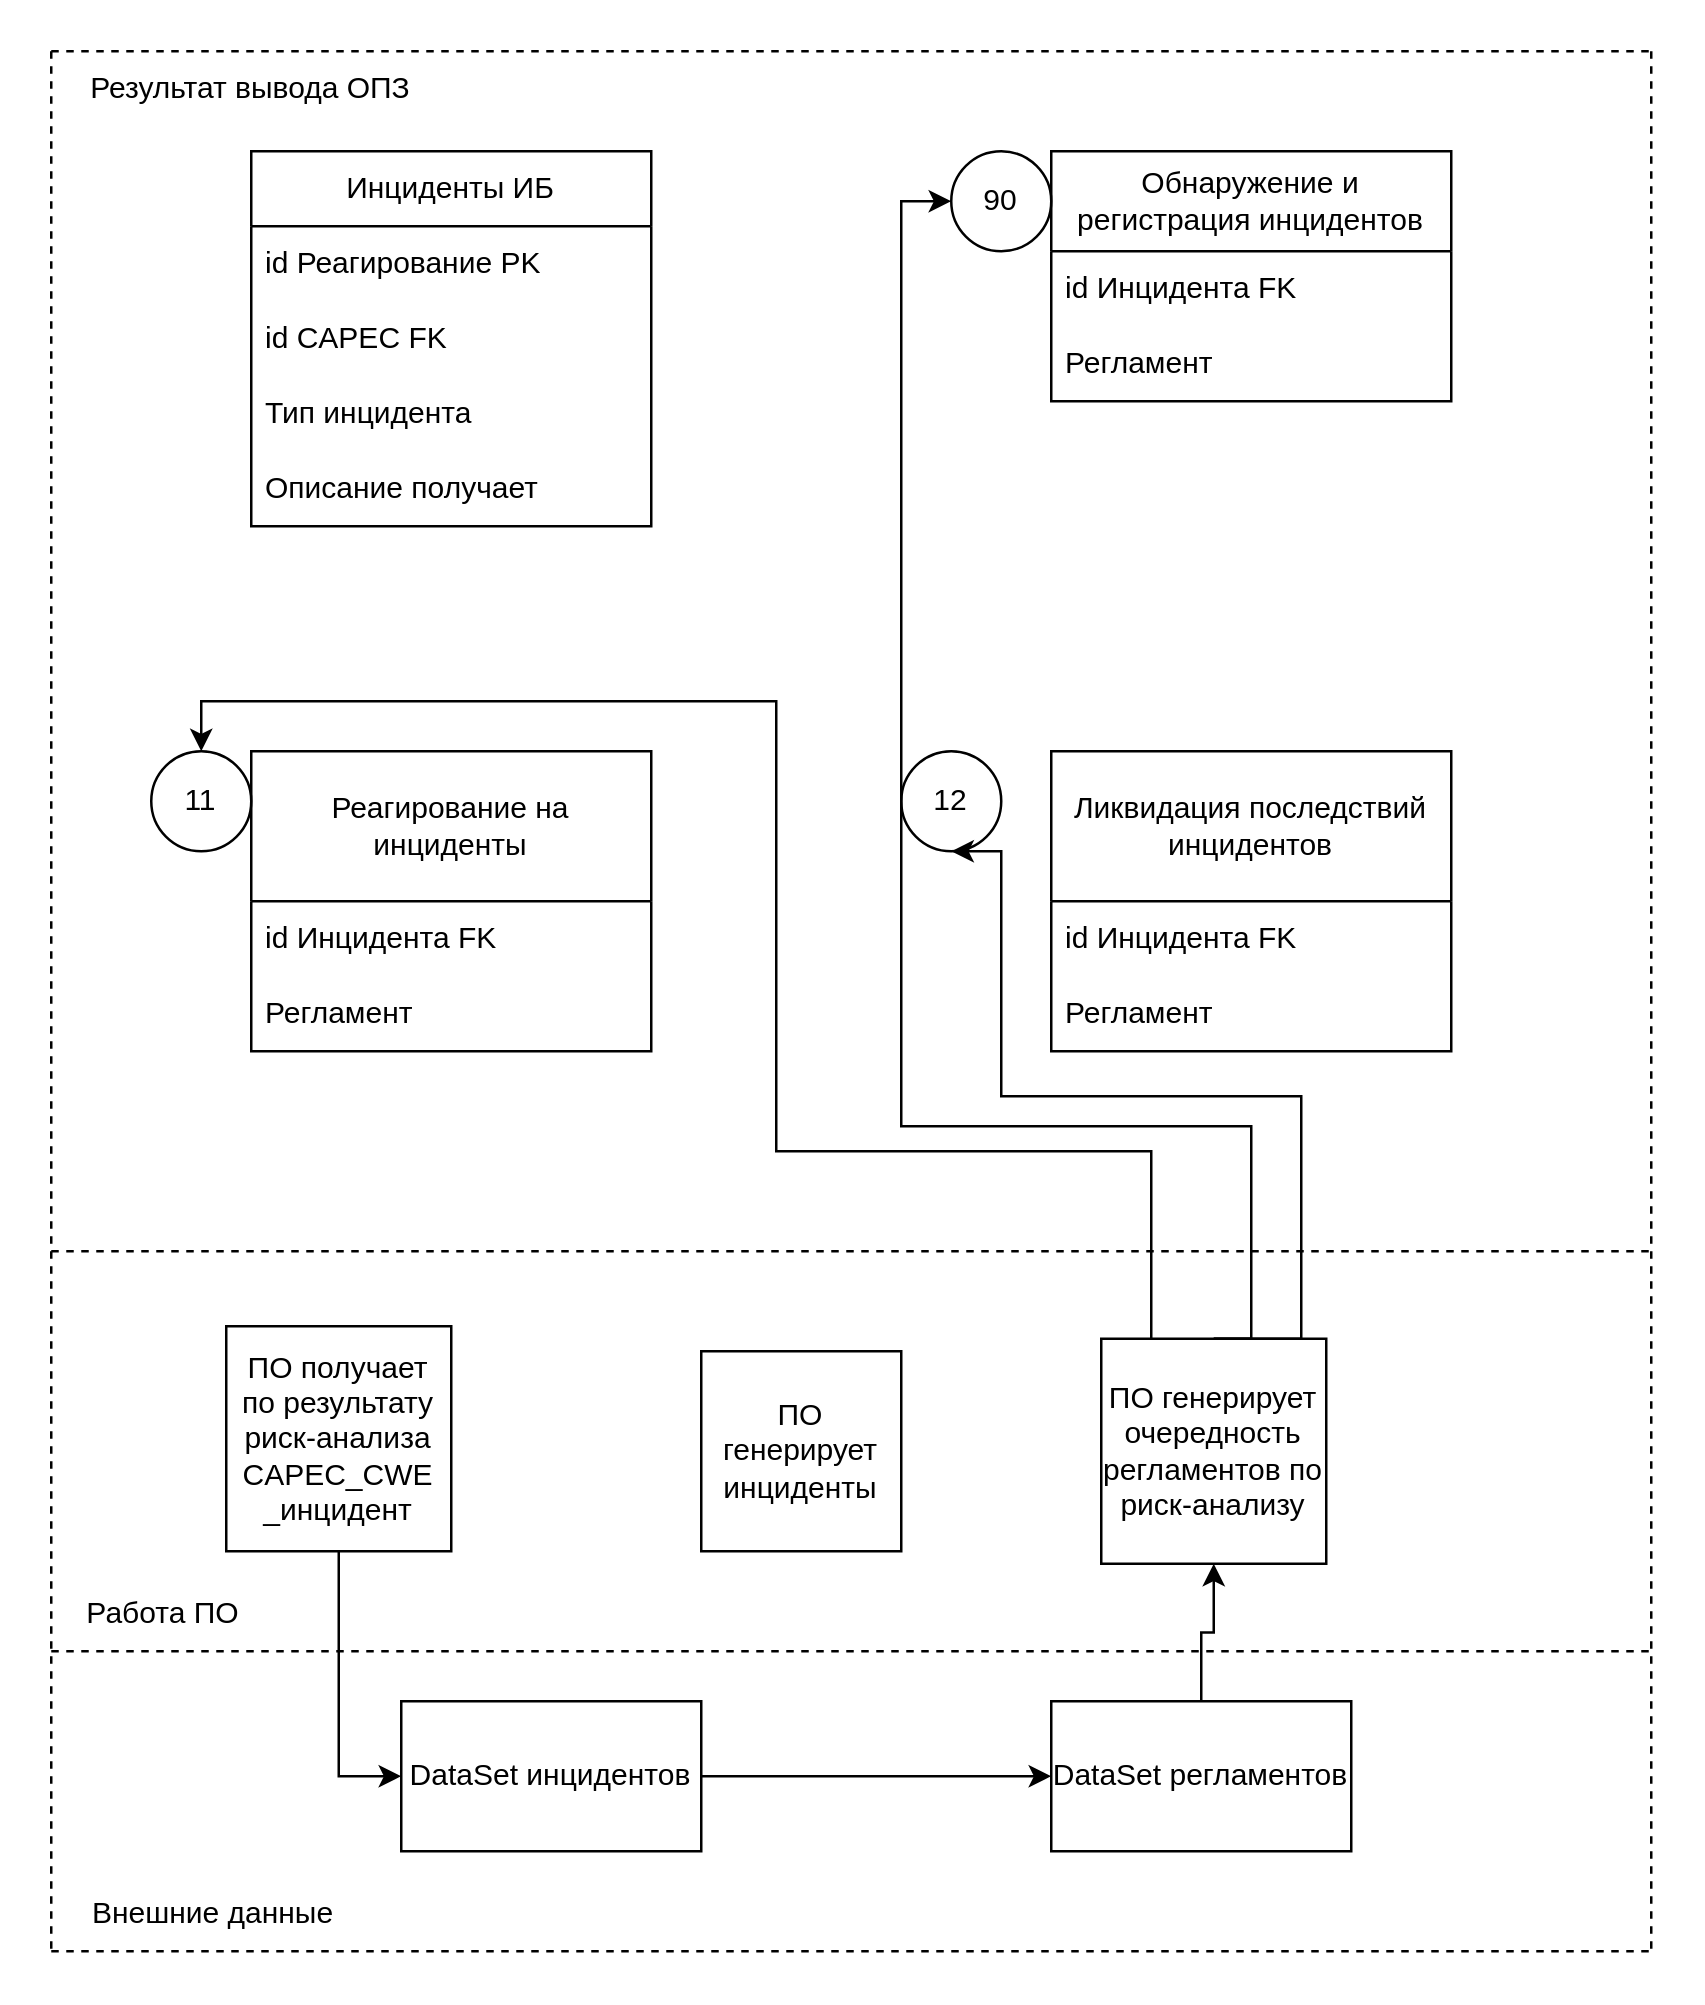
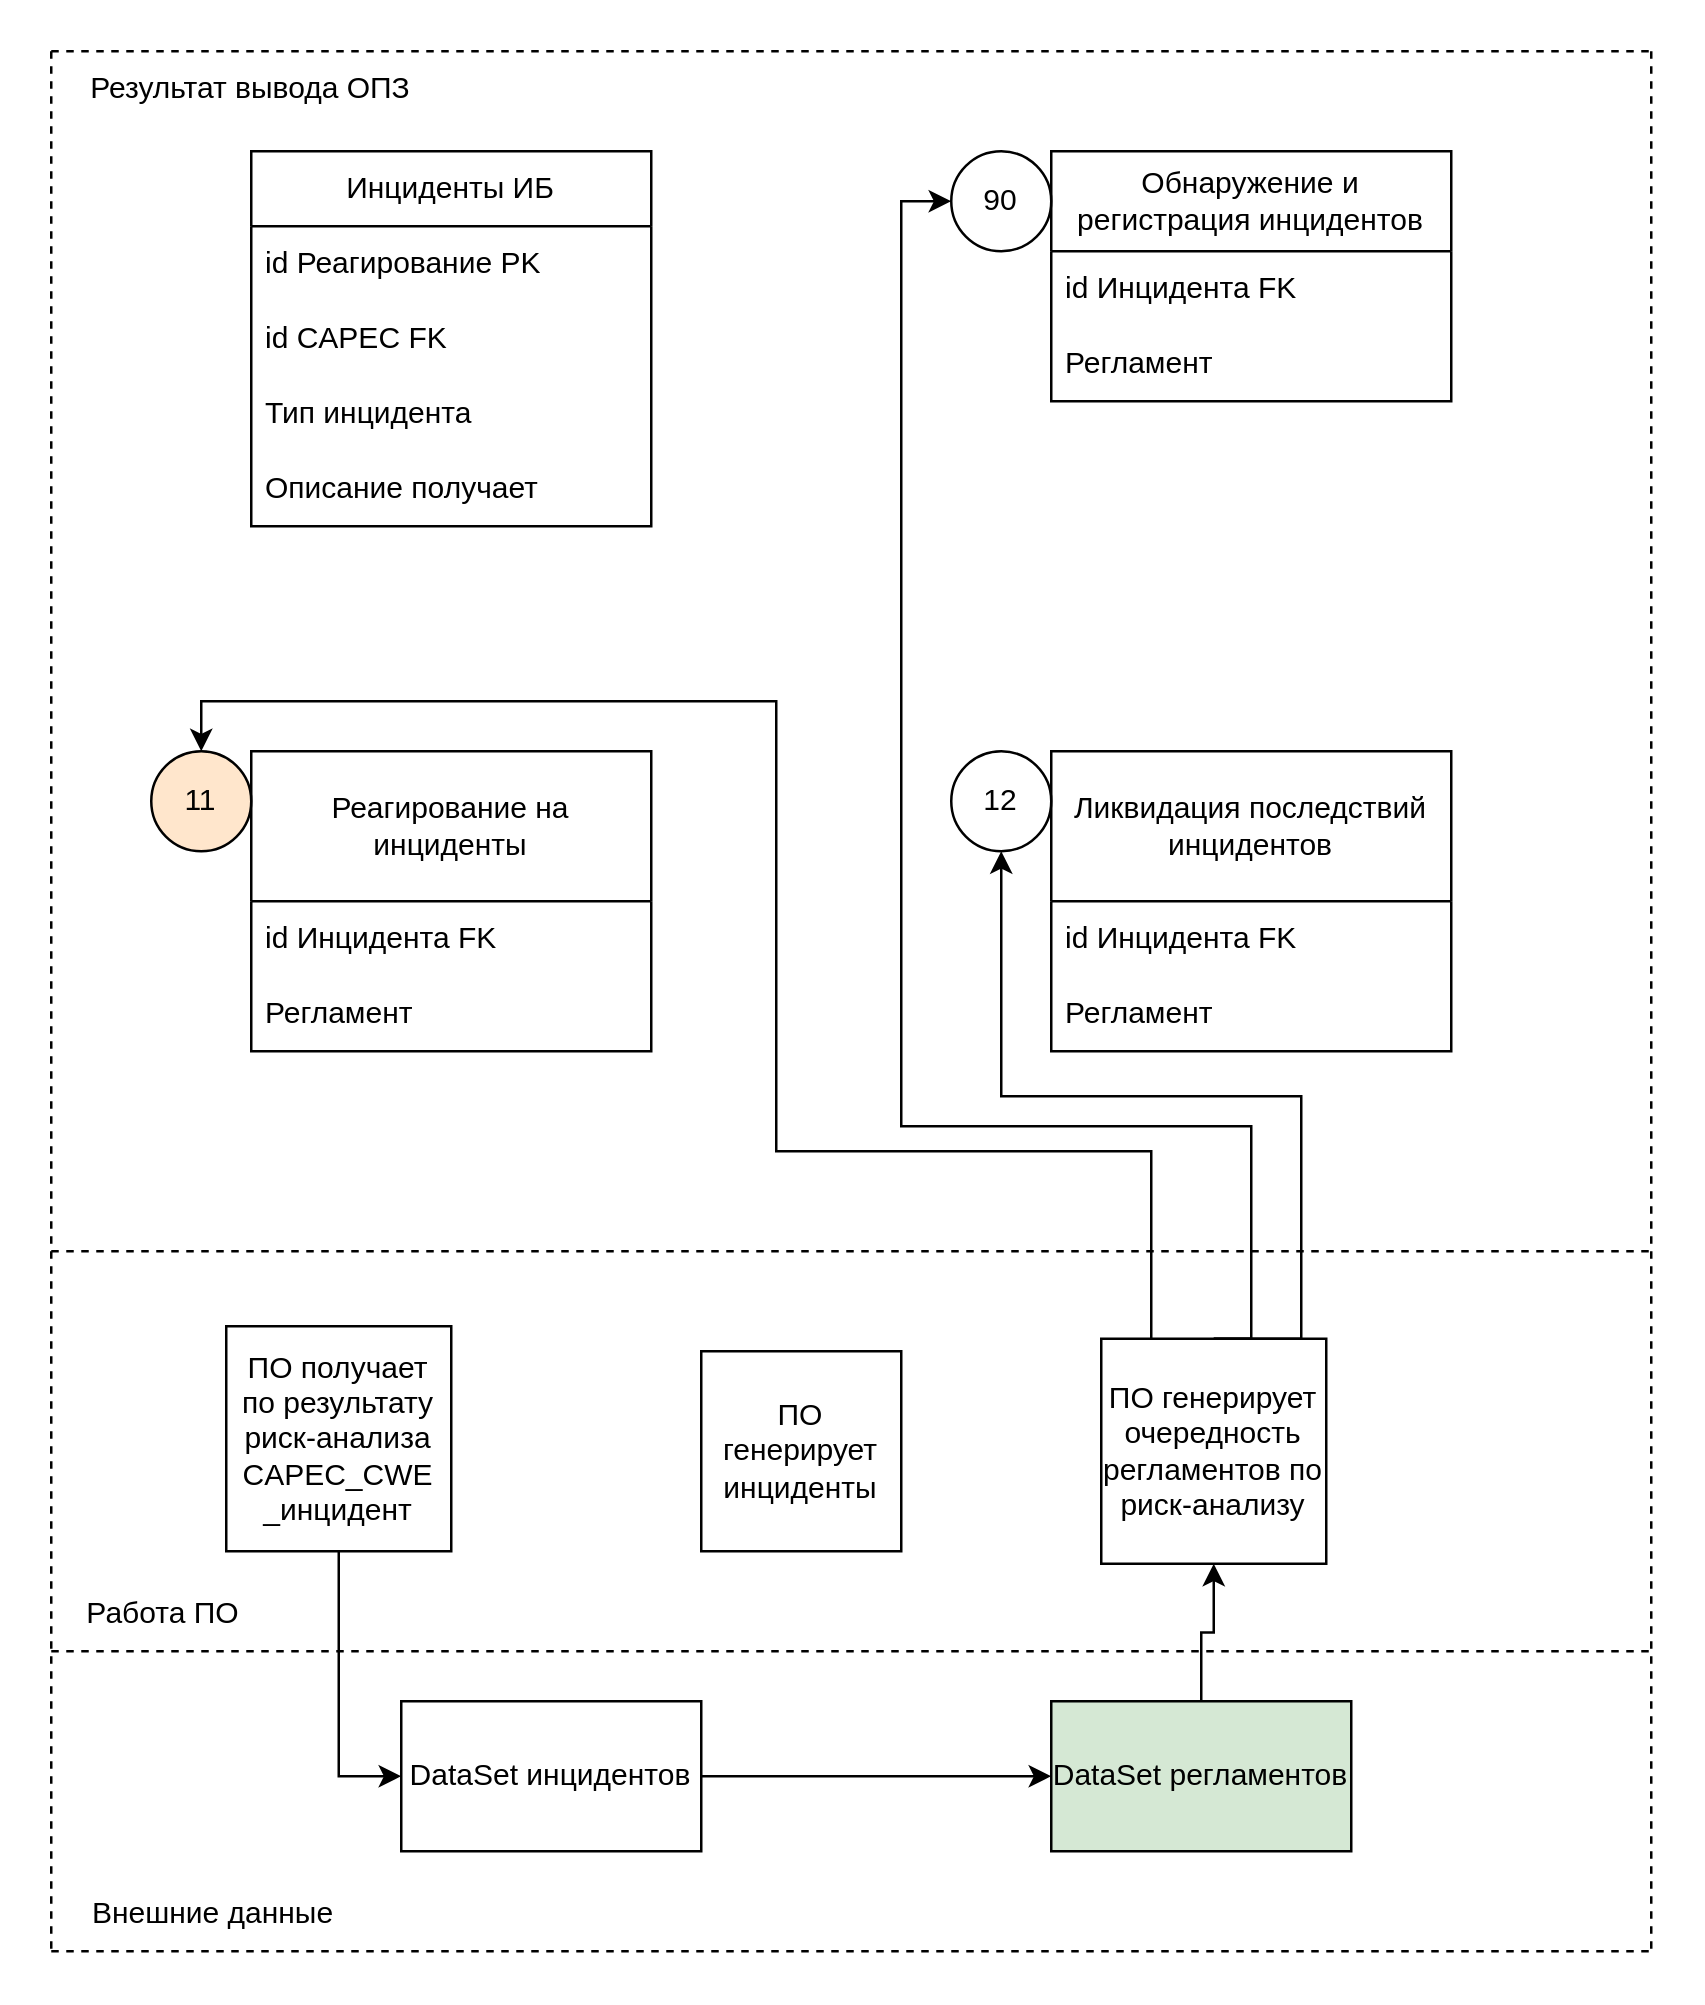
node "11": fillcolor #ffffff -> #ffe6cc
node "12": moved (951, 801) -> (1001, 801)
node "DataSet регламентов": fillcolor #ffffff -> #d5e8d4
